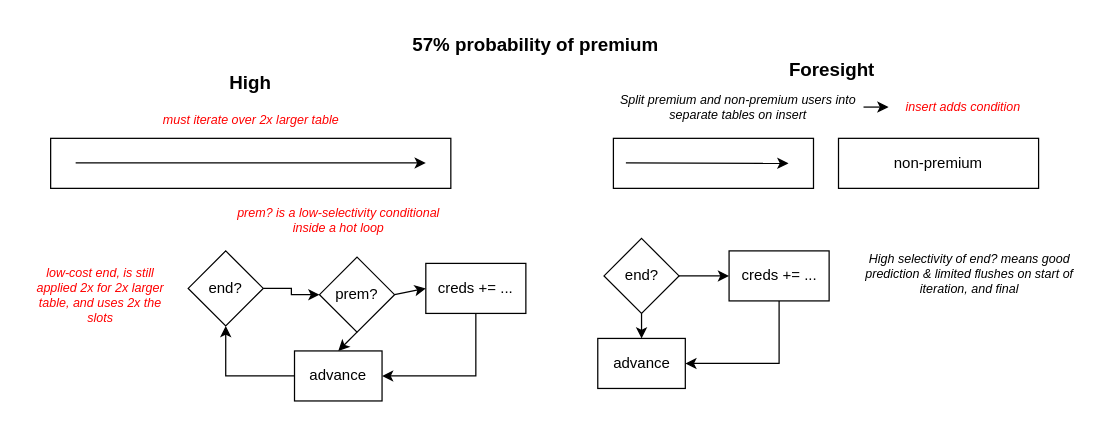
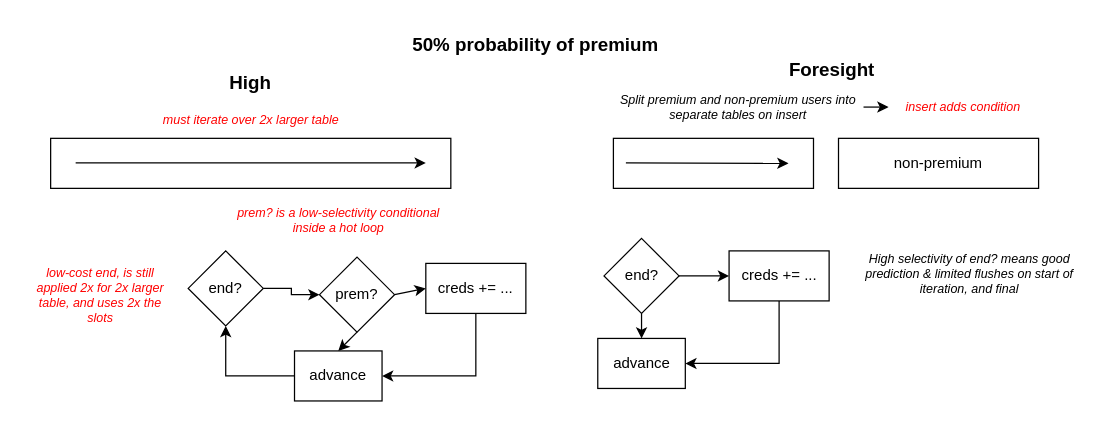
node "57% probability of premium": label "57% probability of premium" -> "50% probability of premium"
